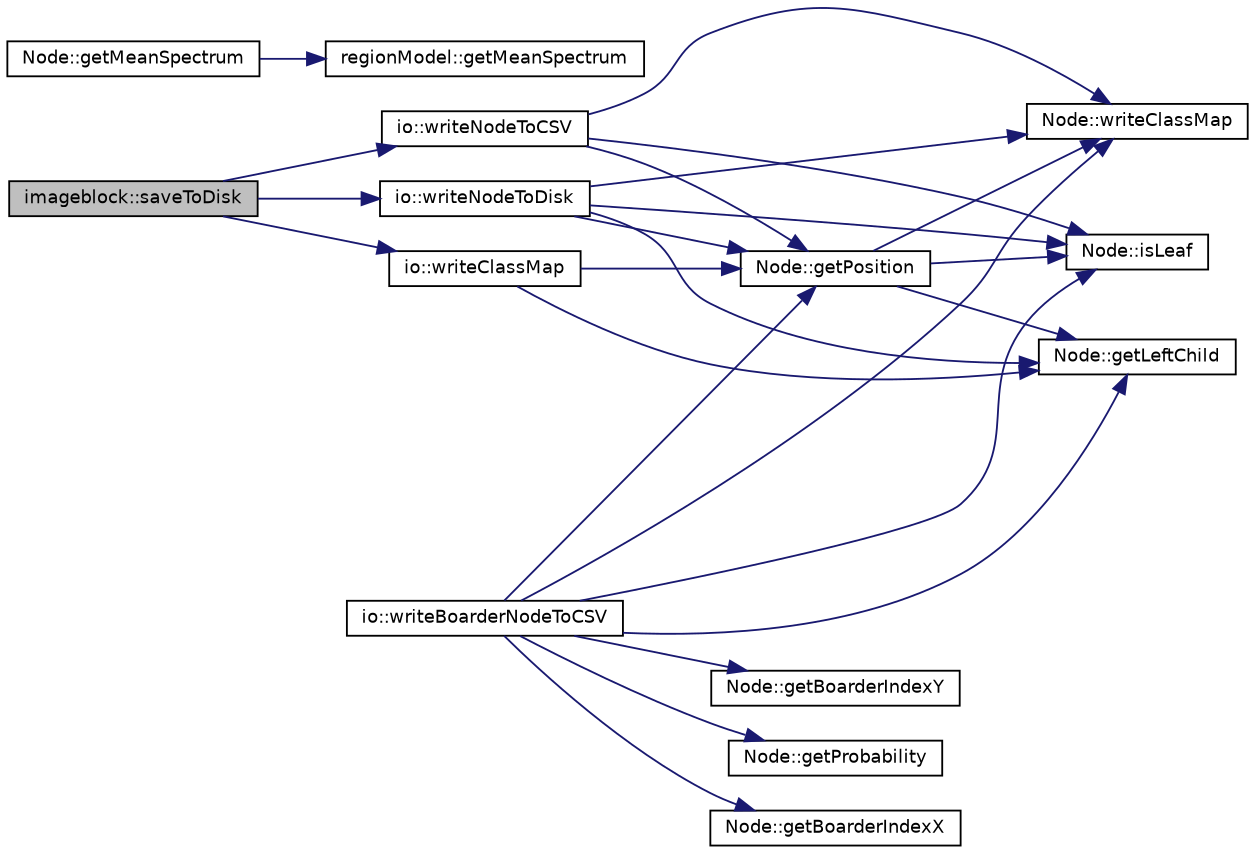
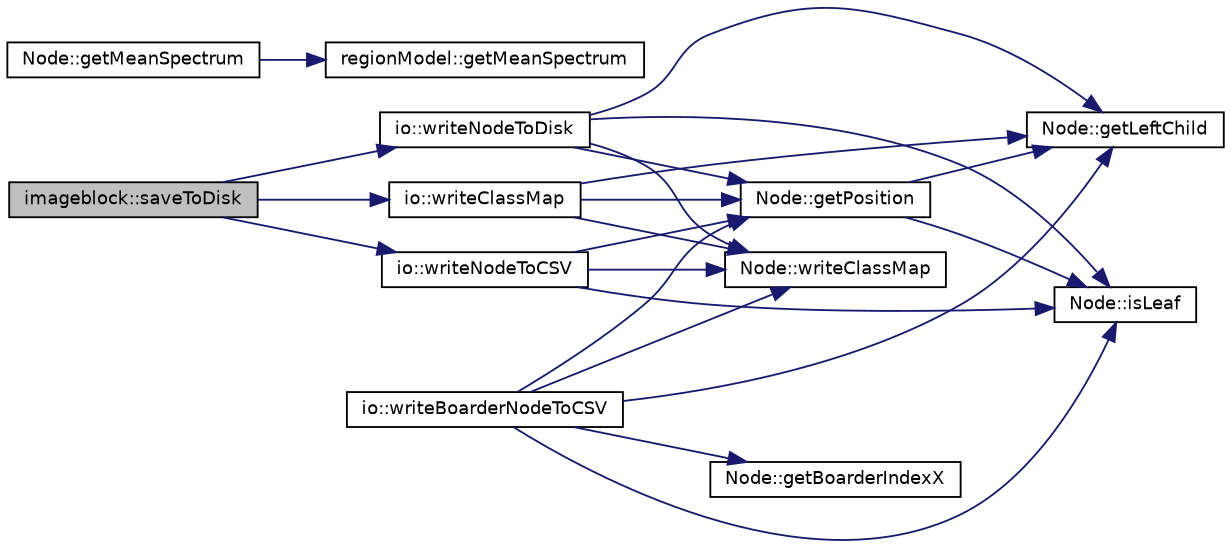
edge "Node::getPosition" -> "Node::writeClassMap": now "io::writeClassMap" -> "Node::writeClassMap"
node "Node::getBoarderIndexY": removed
node "Node::getProbability": removed
